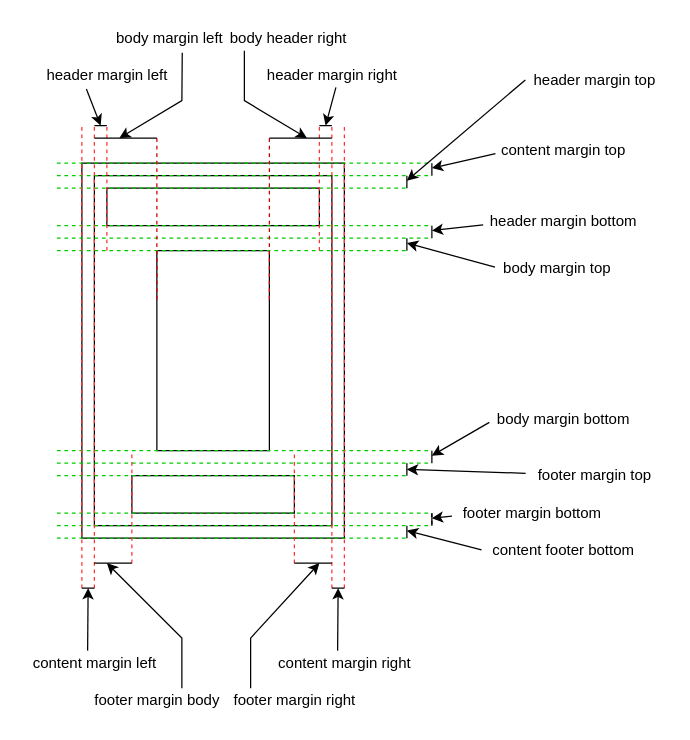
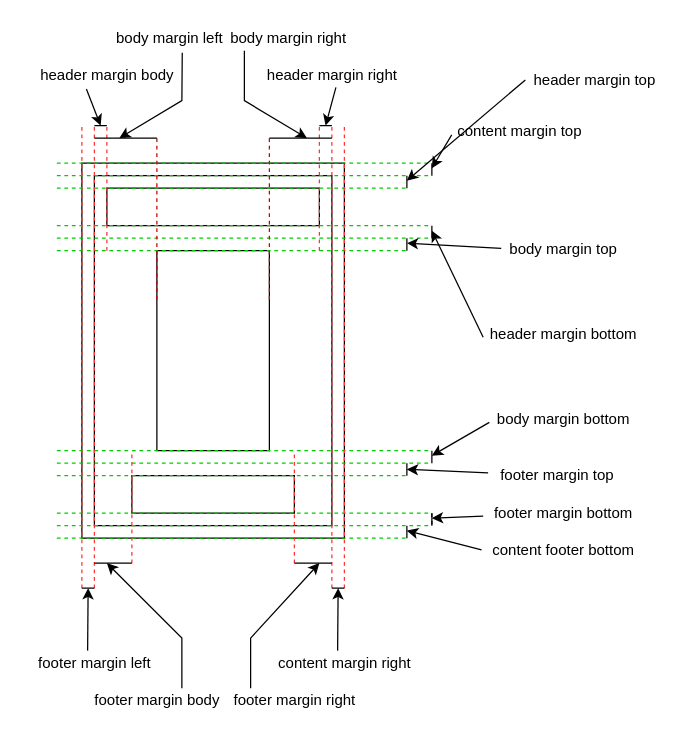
node "body header right": label "body header right" -> "body margin right"
node "header margin left": label "header margin left" -> "header margin body"
node "content margin top": moved (563, 151) -> (519, 132)
node "header margin bottom": moved (563, 222) -> (563, 334)
node "body margin top": moved (557, 268) -> (563, 249)
node "footer margin top": moved (594, 476) -> (557, 476)
node "footer margin bottom": moved (532, 513) -> (563, 513)
node "content margin left": label "content margin left" -> "footer margin left"
